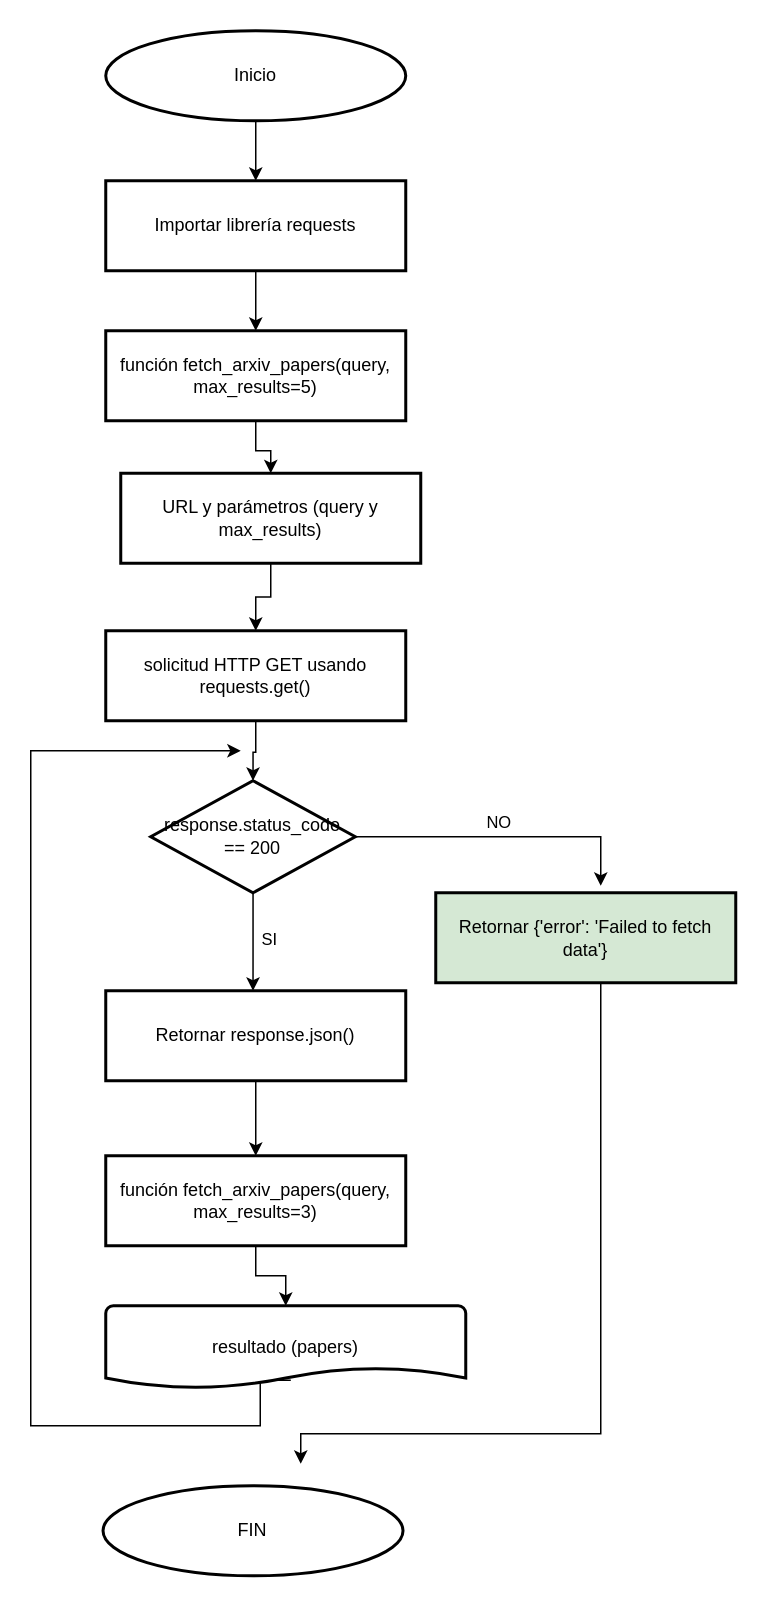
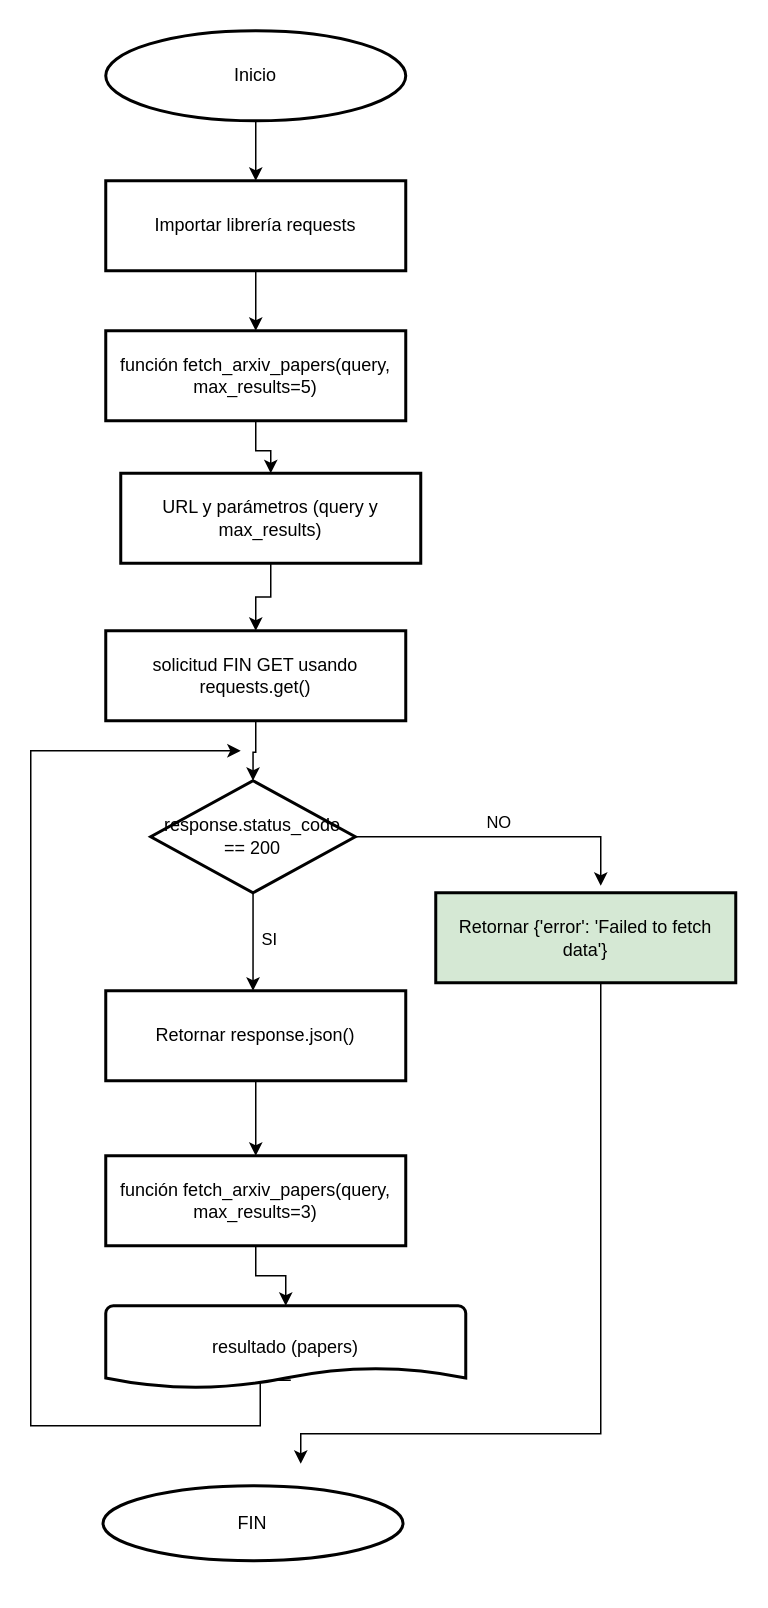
node "solicitud HTTP GET usando requests.get()": label "solicitud HTTP GET usando requests.get()" -> "solicitud FIN GET usando requests.get()"
node "FIN": size 300x90 -> 300x75
